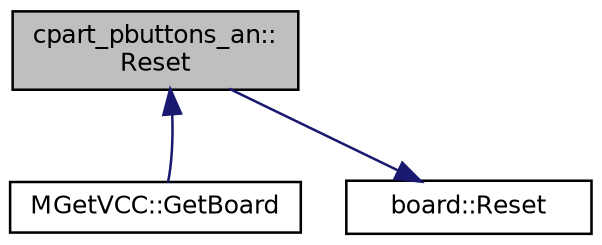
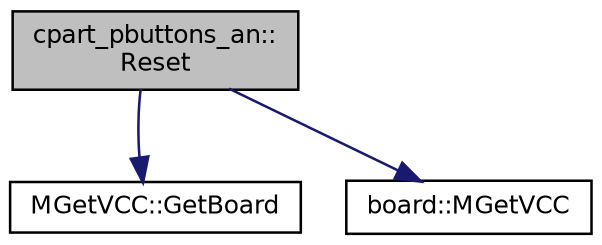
edge "MGetVCC::GetBoard" -> "cpart_pbuttons_an:: Reset": reversed
node "board::Reset": label "board::Reset" -> "board::MGetVCC"
